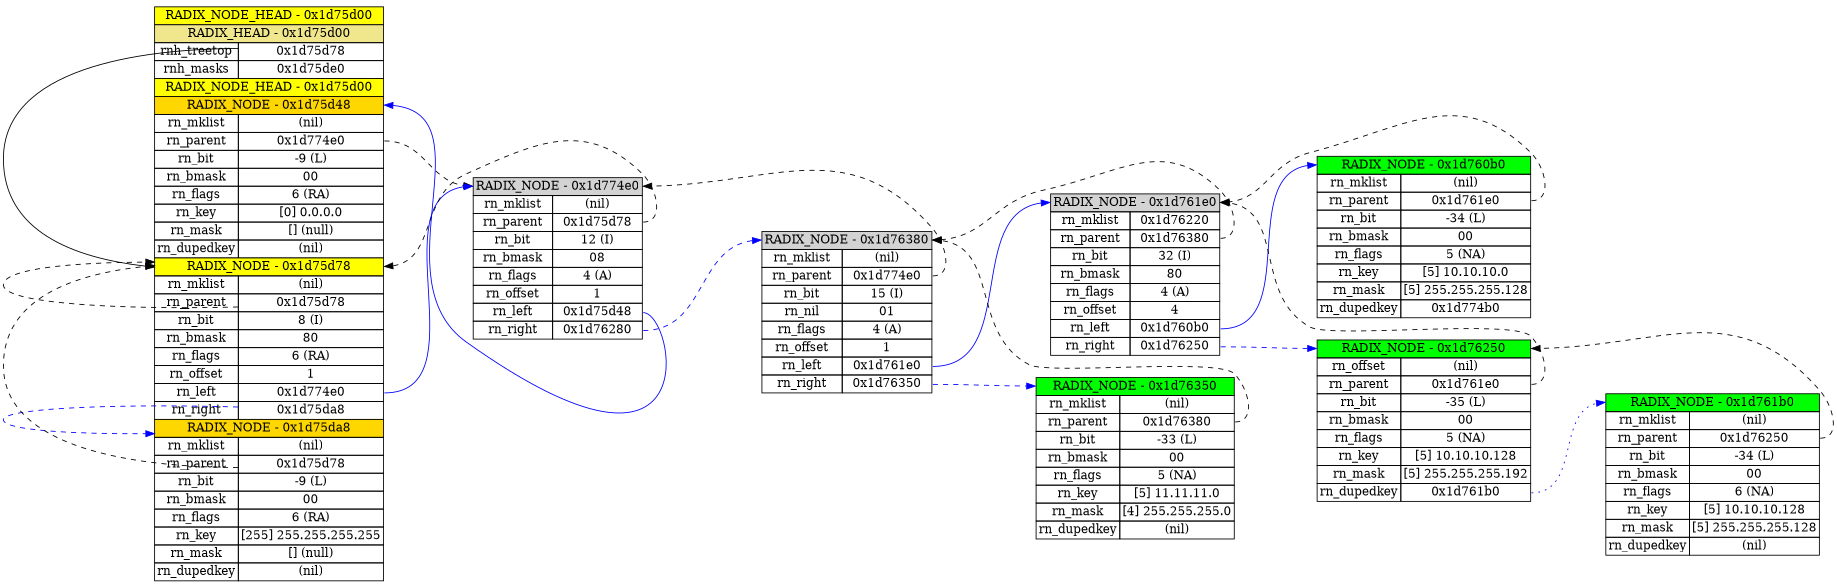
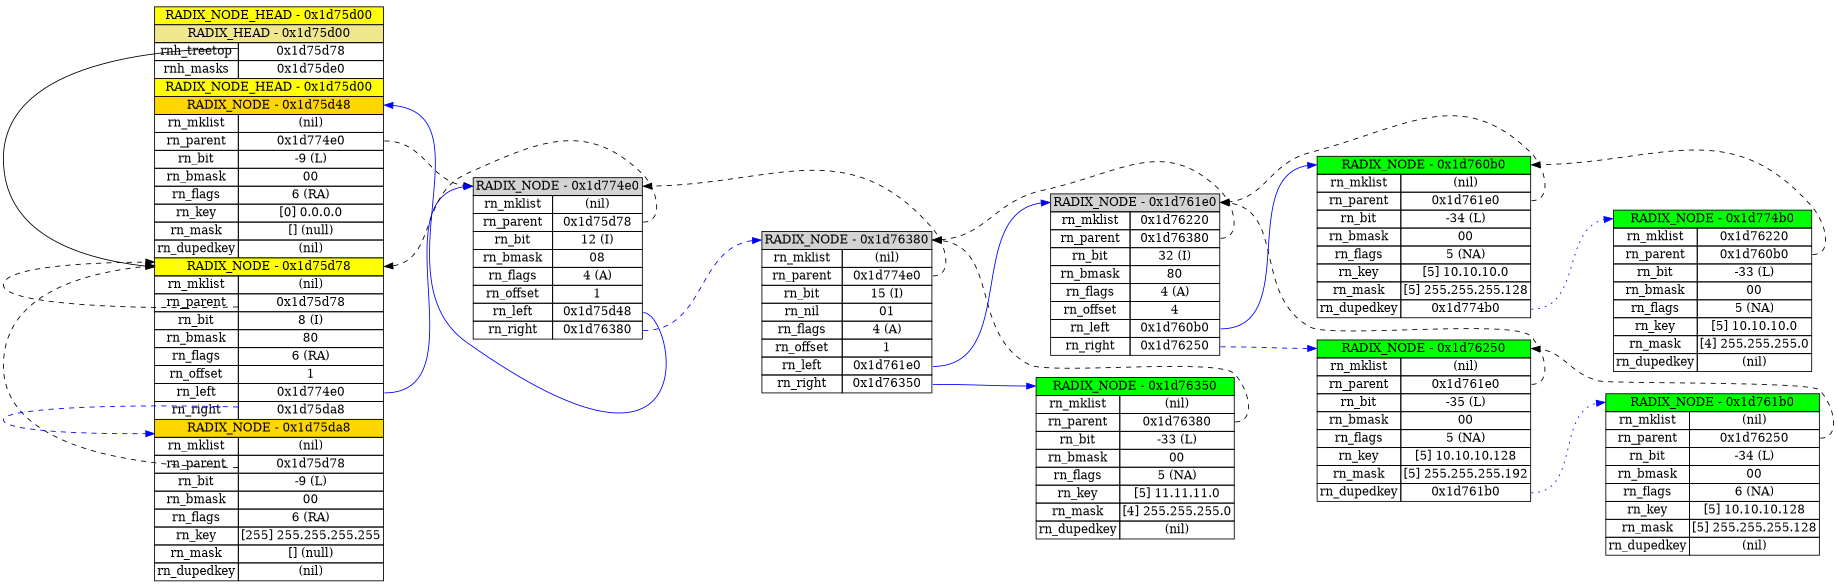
node "RADIX_NODE - 0x1d774b0": added
node "RADIX_NODE - 0x1d774e0": text "0x1d76280" -> "0x1d76380"
node "RADIX_NODE - 0x1d76250": text "rn_offset" -> "rn_mklist"
edge "RADIX_NODE - 0x1d76380" -> "RADIX_NODE - 0x1d76350": style dashed -> solid
